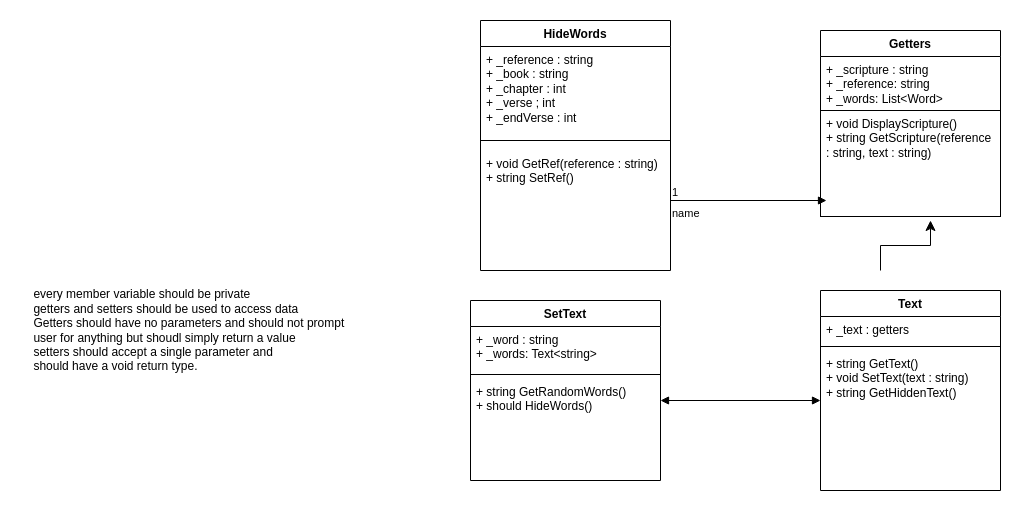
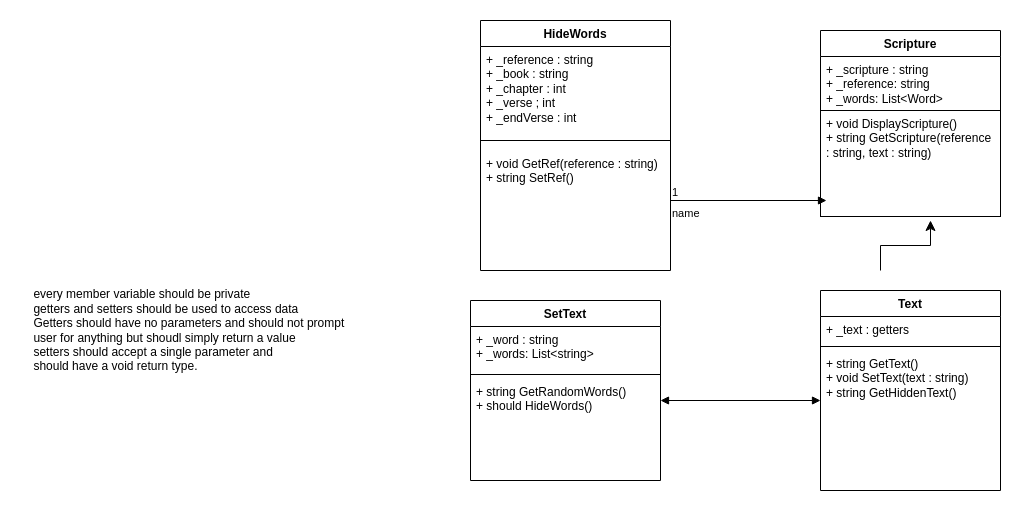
node "Getters": label "Getters" -> "Scripture"
node "+ _word : string + _words: Text<string>": label "+ _word : string + _words: Text<string>" -> "+ _word : string + _words: List<string>"
